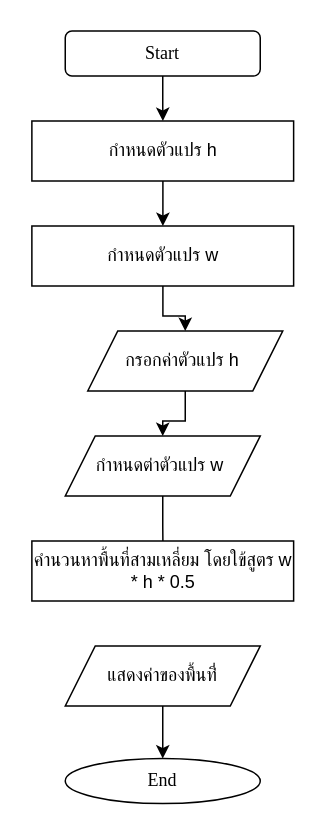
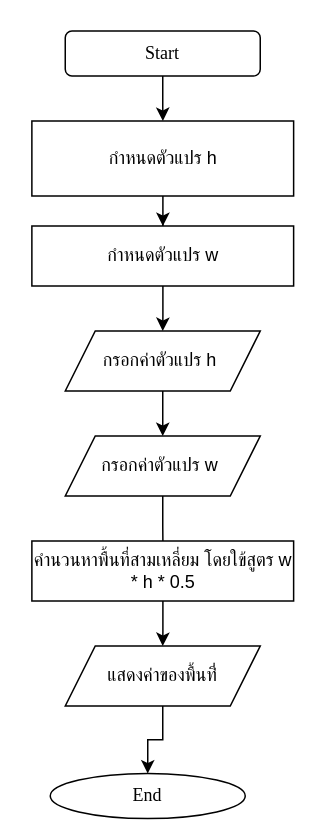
node "กำหนดตัวแปร h": size 262x60 -> 262x75
node "กรอกค่าตัวแปร h": moved (185, 361) -> (163, 361)
node "กำหนดต่าตัวแปร w": label "กำหนดต่าตัวแปร w" -> "กรอกค่าตัวแปร w"
edge "คำนวนหาพื้นที่สามเหลี่ยม โดยใข้สูตร w * h * 0.5" -> "แสดงค่าของพื้นที่่": added
node "End": moved (163, 781) -> (148, 796)
